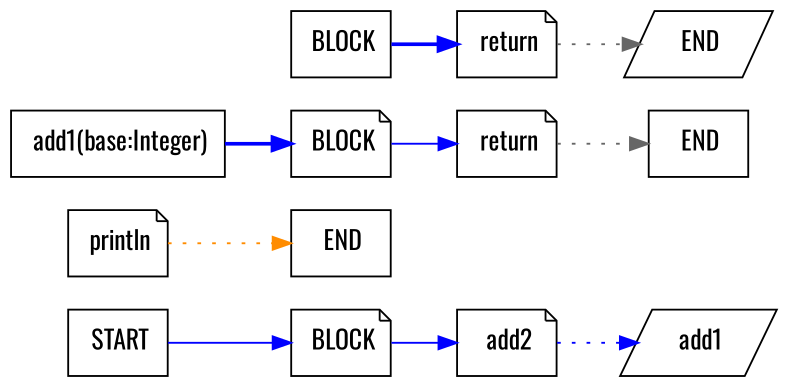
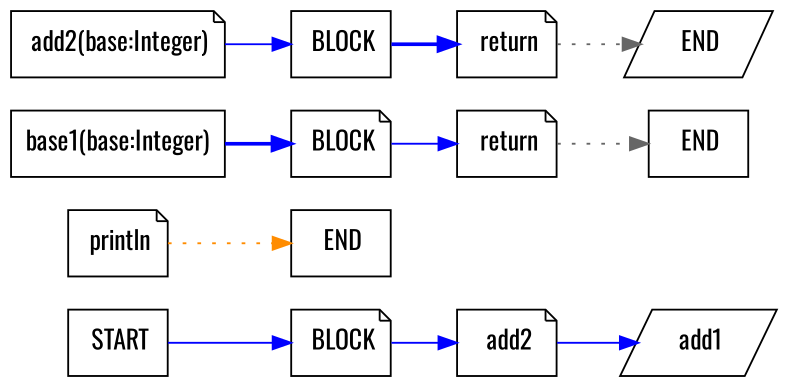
node "add2(base:Integer)": added
node "add1(base:Integer)": label "add1(base:Integer)" -> "base1(base:Integer)"
edge "add2" -> "add1": style dotted -> solid
